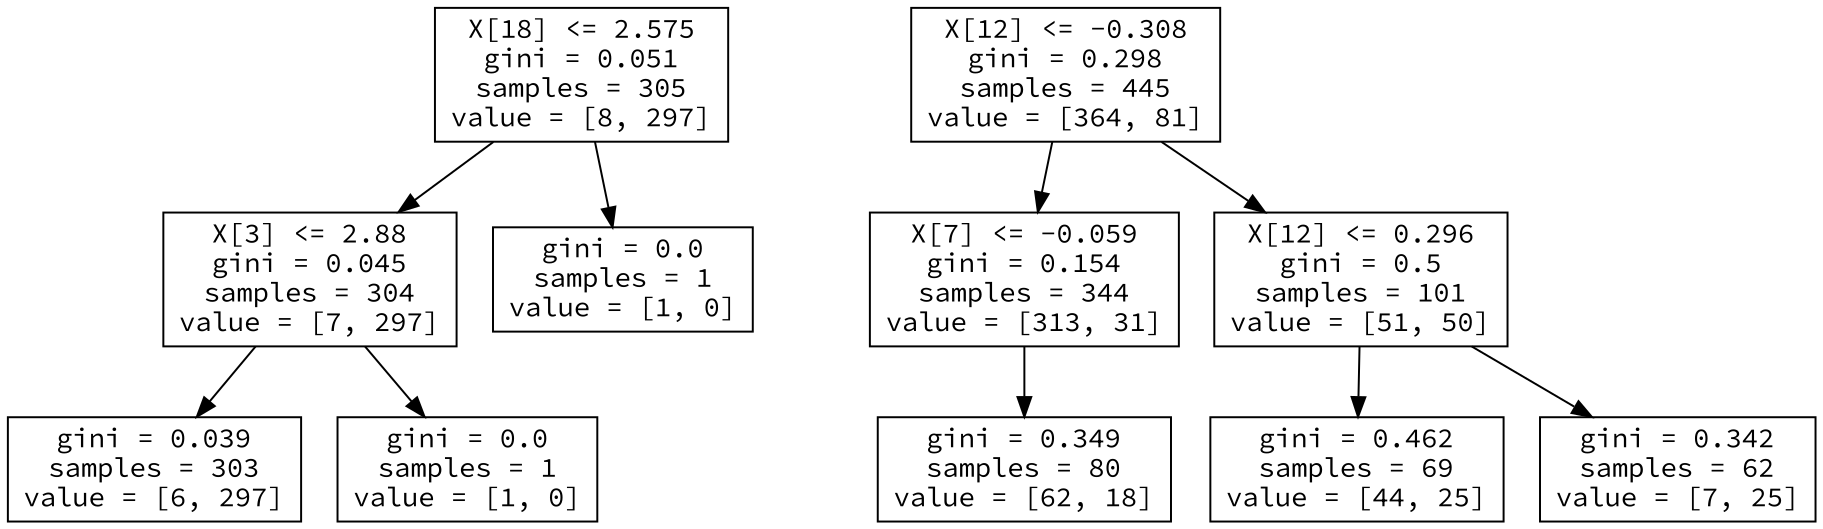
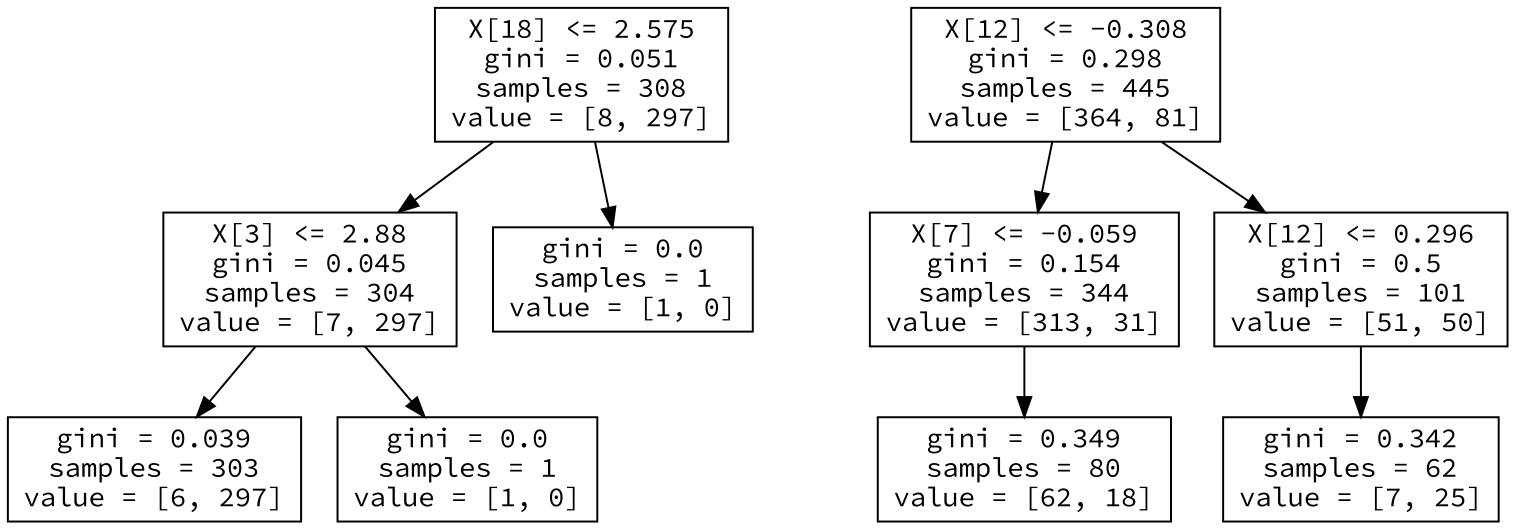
node "X[18] <= 2.575 gini = 0.051 samples = 305 value = [8, 297]": label "X[18] <= 2.575 gini = 0.051 samples = 305 value = [8, 297]" -> "X[18] <= 2.575 gini = 0.051 samples = 308 value = [8, 297]"
node "gini = 0.462 samples = 69 value = [44, 25]": removed
